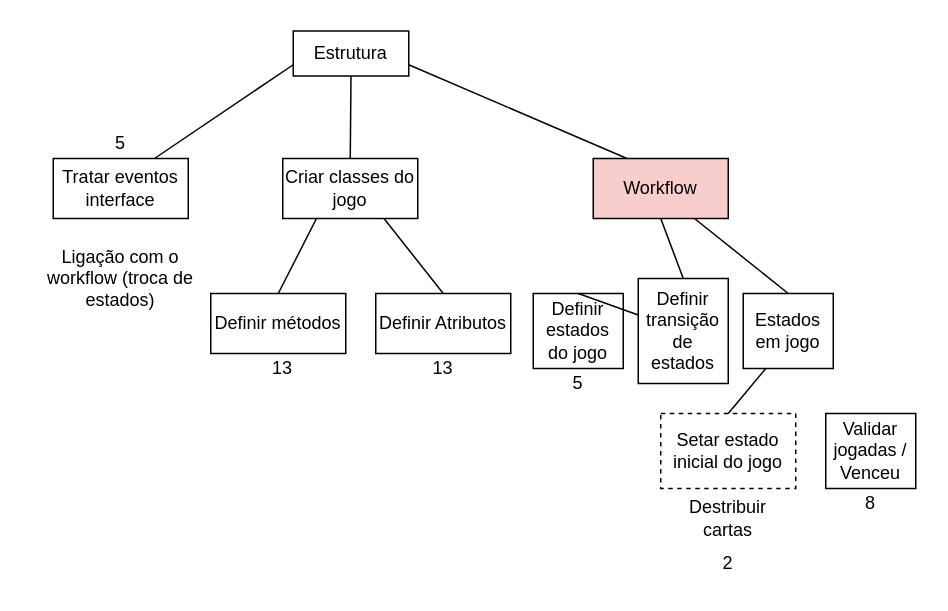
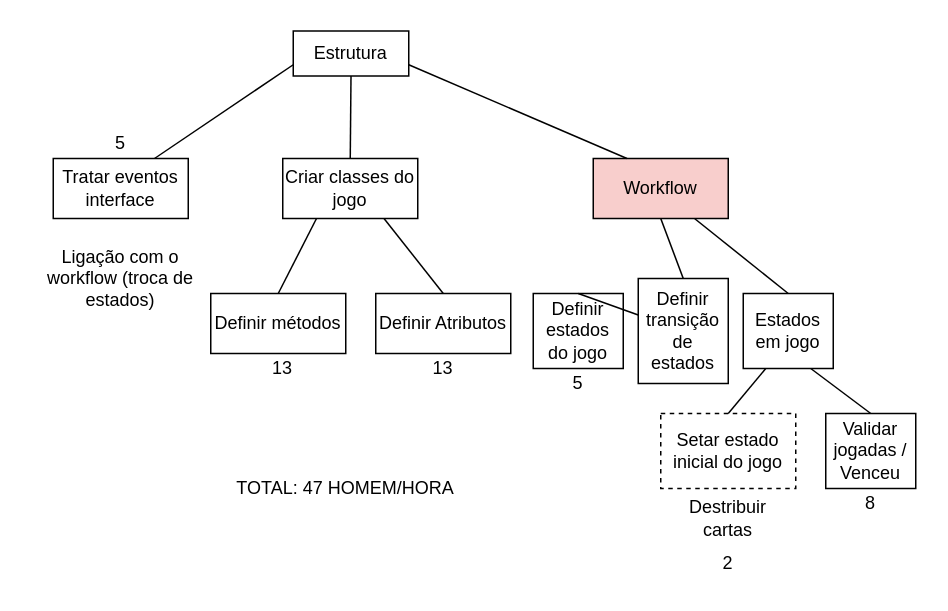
edge "Estados em jogo" -- "Validar jogadas / Venceu": added
node "TOTAL: 47 HOMEM/HORA": added
